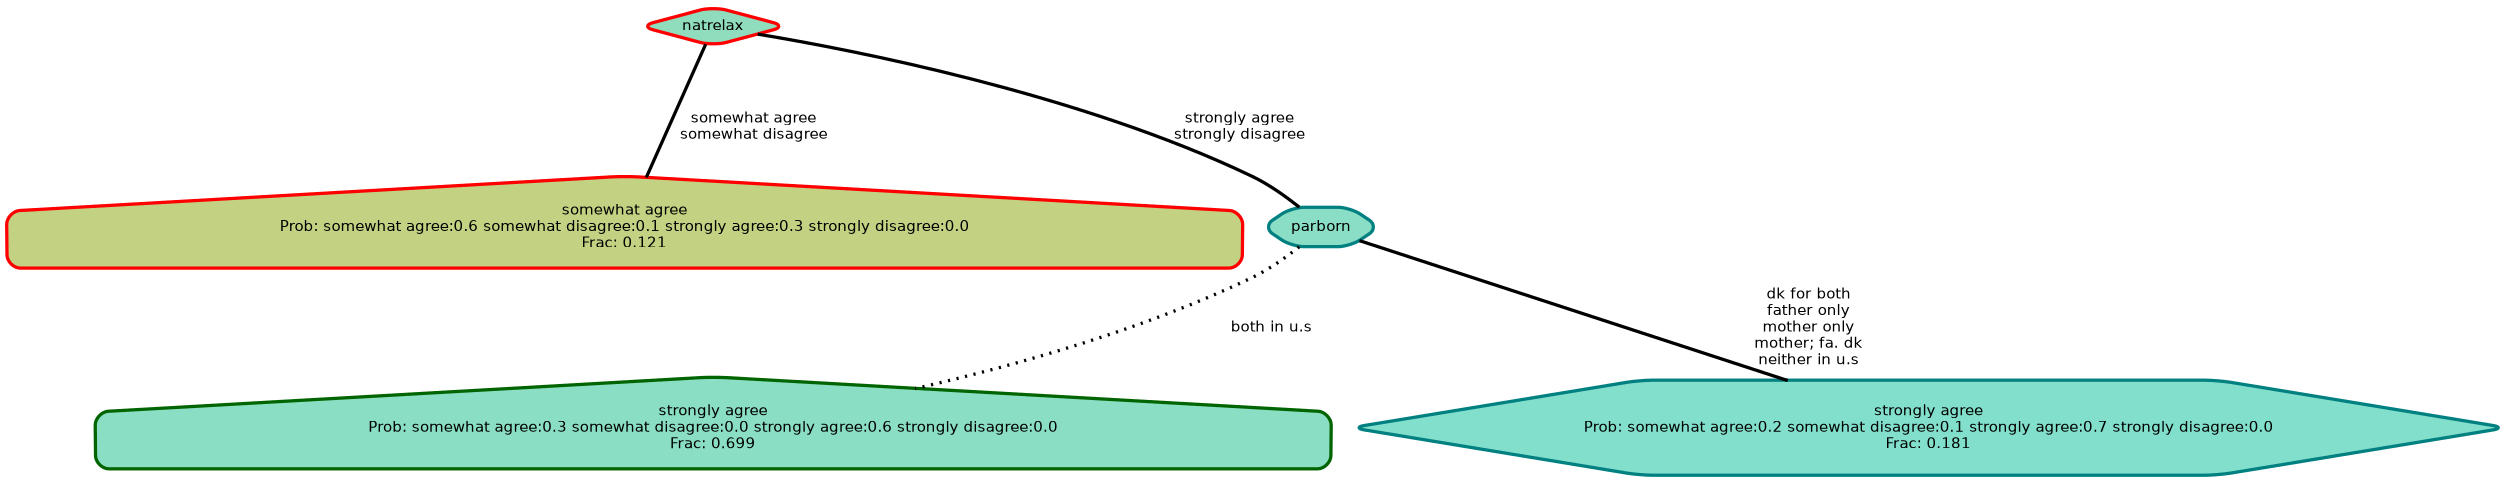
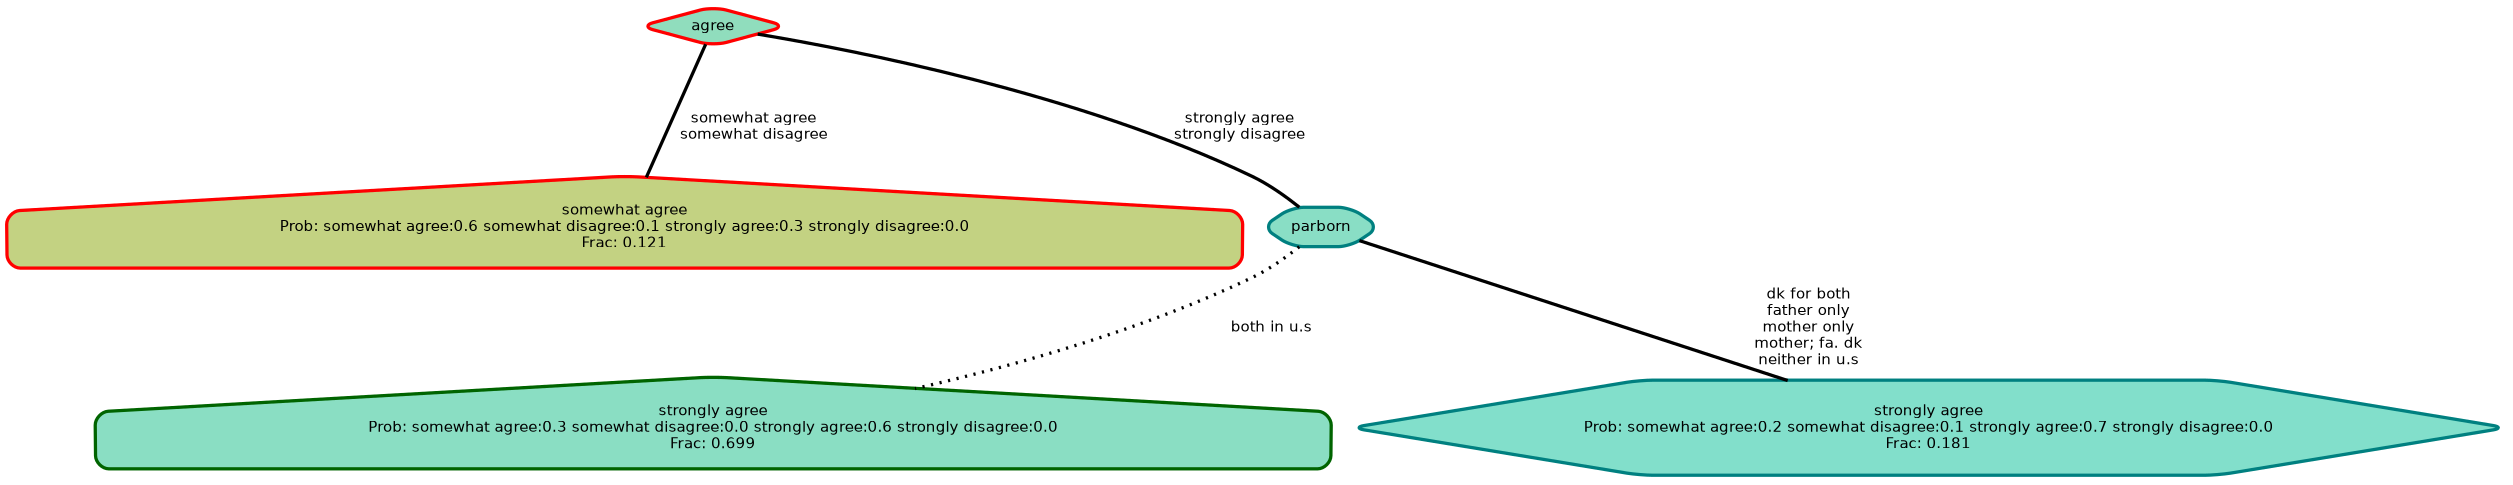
node "natrelax": label "natrelax" -> "agree"
